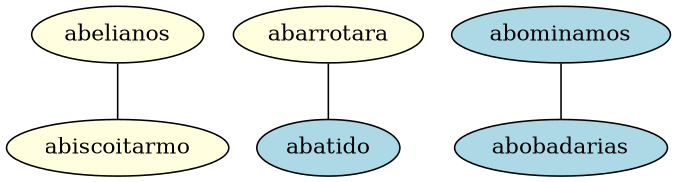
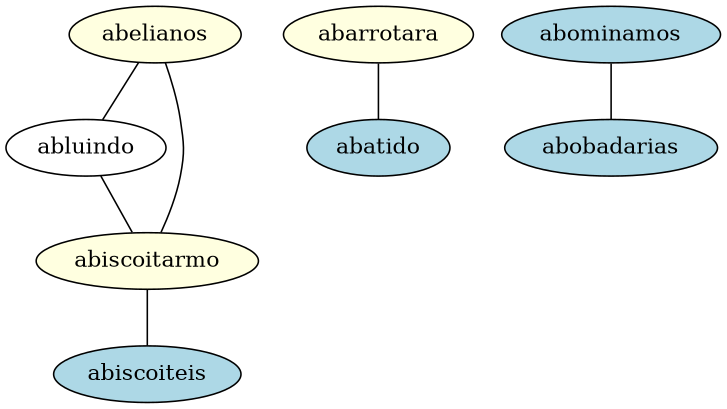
node "abluindo": added
node "abiscoiteis": added
